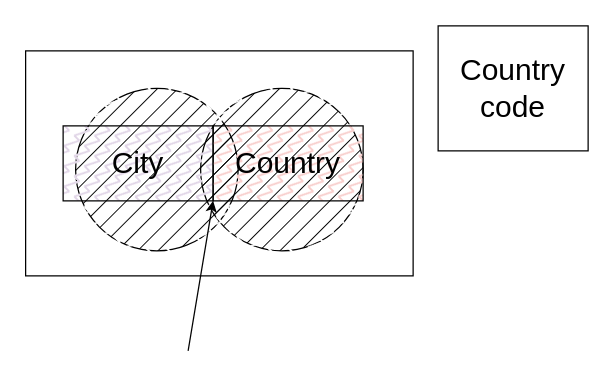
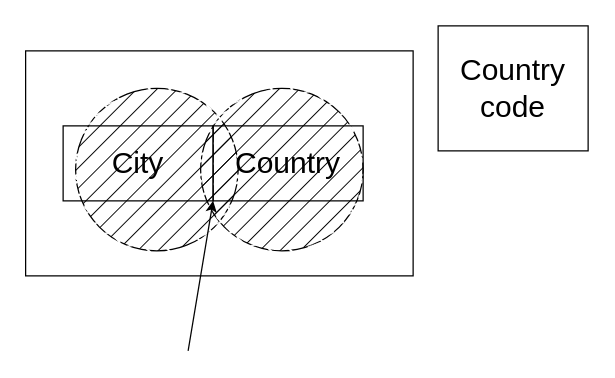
node "City": fillcolor #e1d5e7 -> #ffffff
node "Country": fillcolor #f8cecc -> #ffffff
